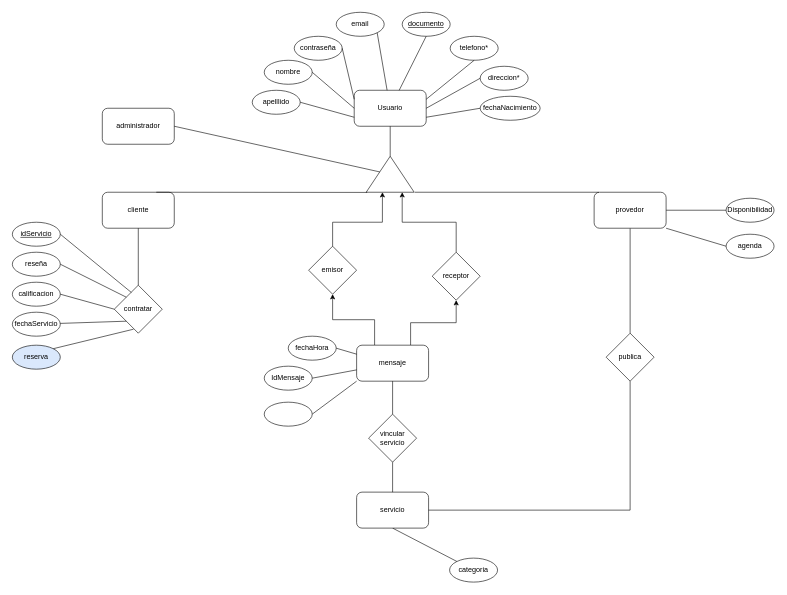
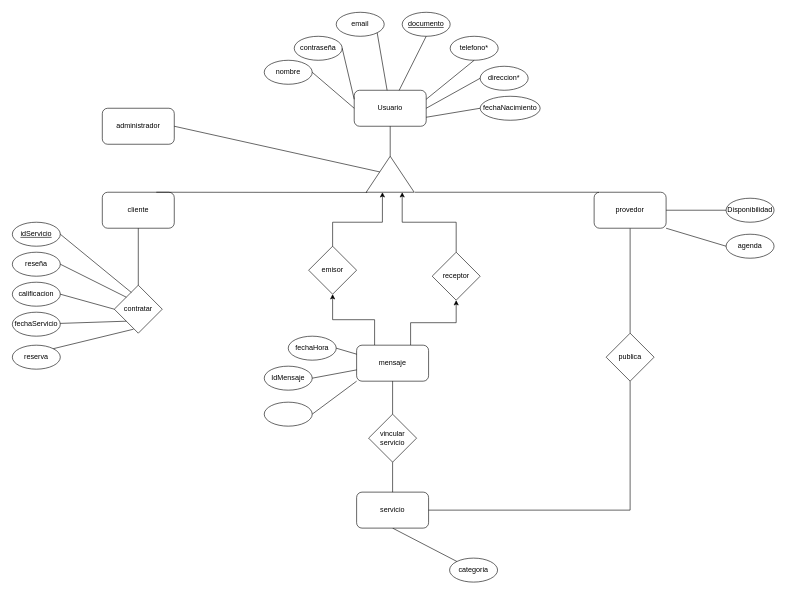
node "apelllido": removed
edge "apelllido" -- "Usuario": removed
node "reserva": fillcolor #dae8fc -> #ffffff
